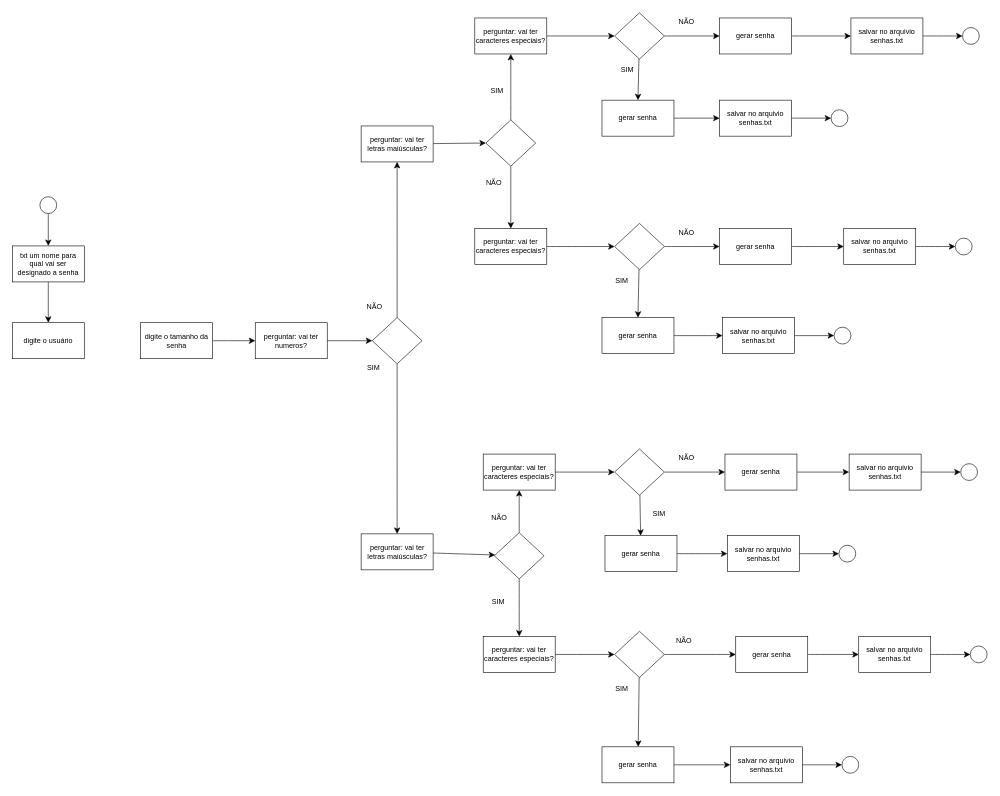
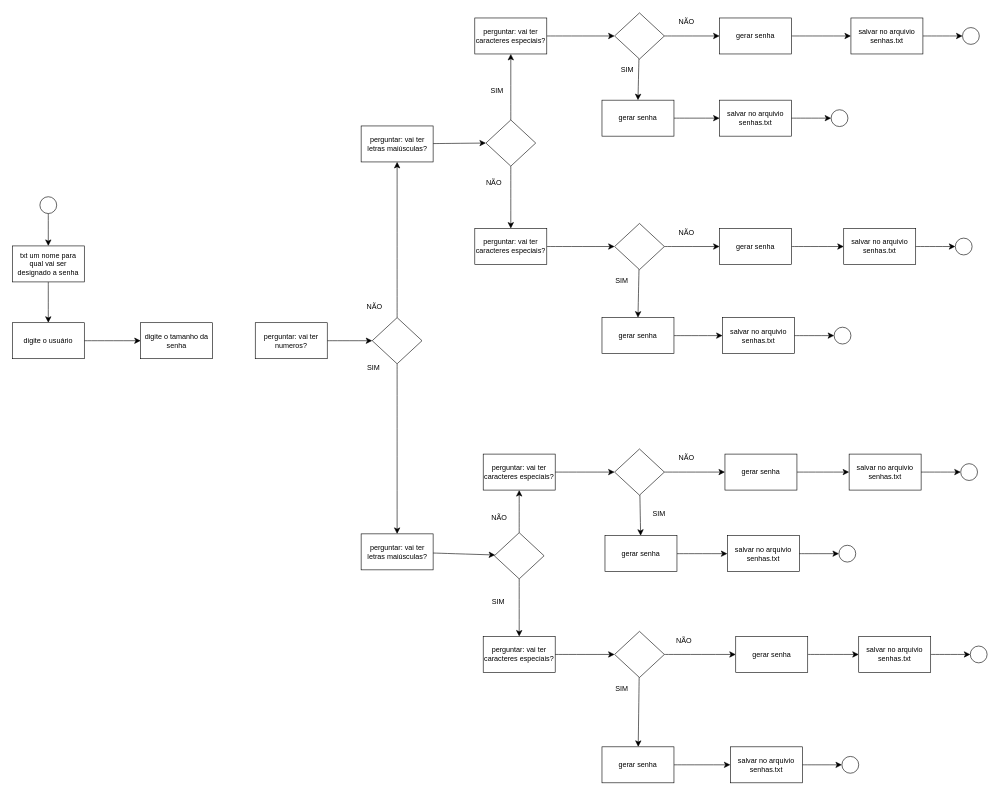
edge "digite o usuário" -> "digite o tamanho da senha": added
edge "digite o tamanho da senha" -> "perguntar: vai ter numeros?": removed
